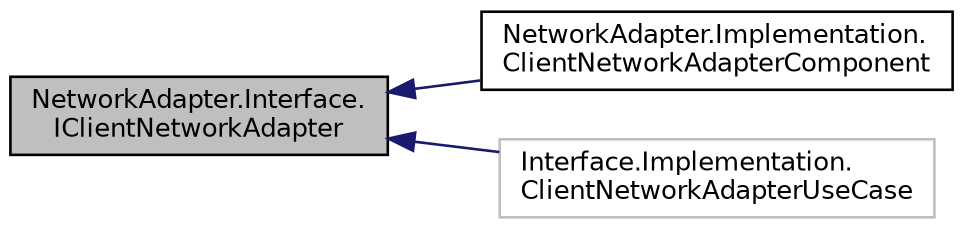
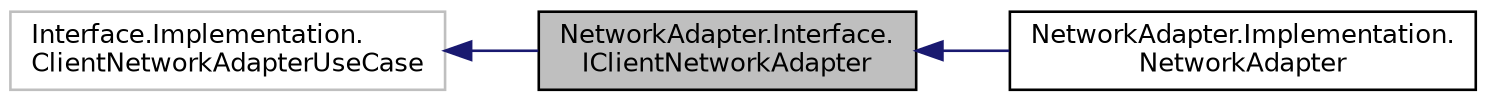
node "NetworkAdapter.Implementation. ClientNetworkAdapterComponent": label "NetworkAdapter.Implementation. ClientNetworkAdapterComponent" -> "NetworkAdapter.Implementation. NetworkAdapter"
edge "Interface.Implementation. ClientNetworkAdapterUseCase" -> "NetworkAdapter.Interface. IClientNetworkAdapter": reversed
